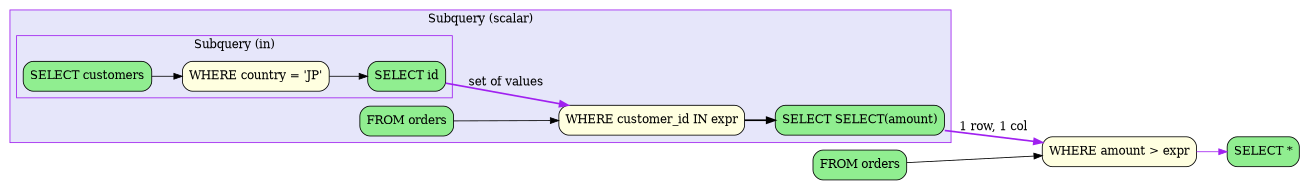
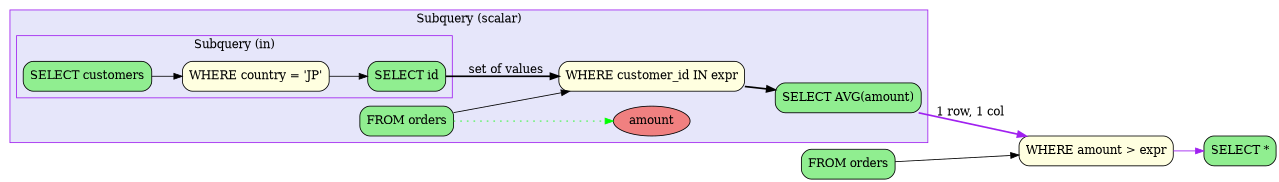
edge "SELECT id" -> "WHERE customer_id IN expr": color purple -> black
node "SELECT SELECT(amount)": label "SELECT SELECT(amount)" -> "SELECT AVG(amount)"
node "amount": added
